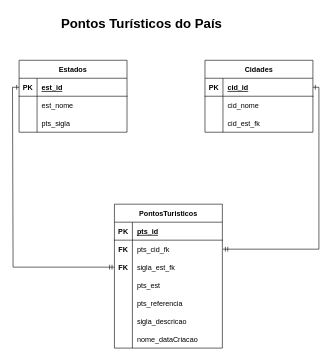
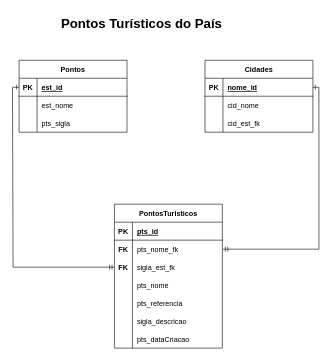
node "Estados": label "Estados" -> "Pontos"
node "cid_id": label "cid_id" -> "nome_id"
node "pts_cid_fk": label "pts_cid_fk" -> "pts_nome_fk"
node "pts_est": label "pts_est" -> "pts_nome"
node "nome_dataCriacao": label "nome_dataCriacao" -> "pts_dataCriacao"
